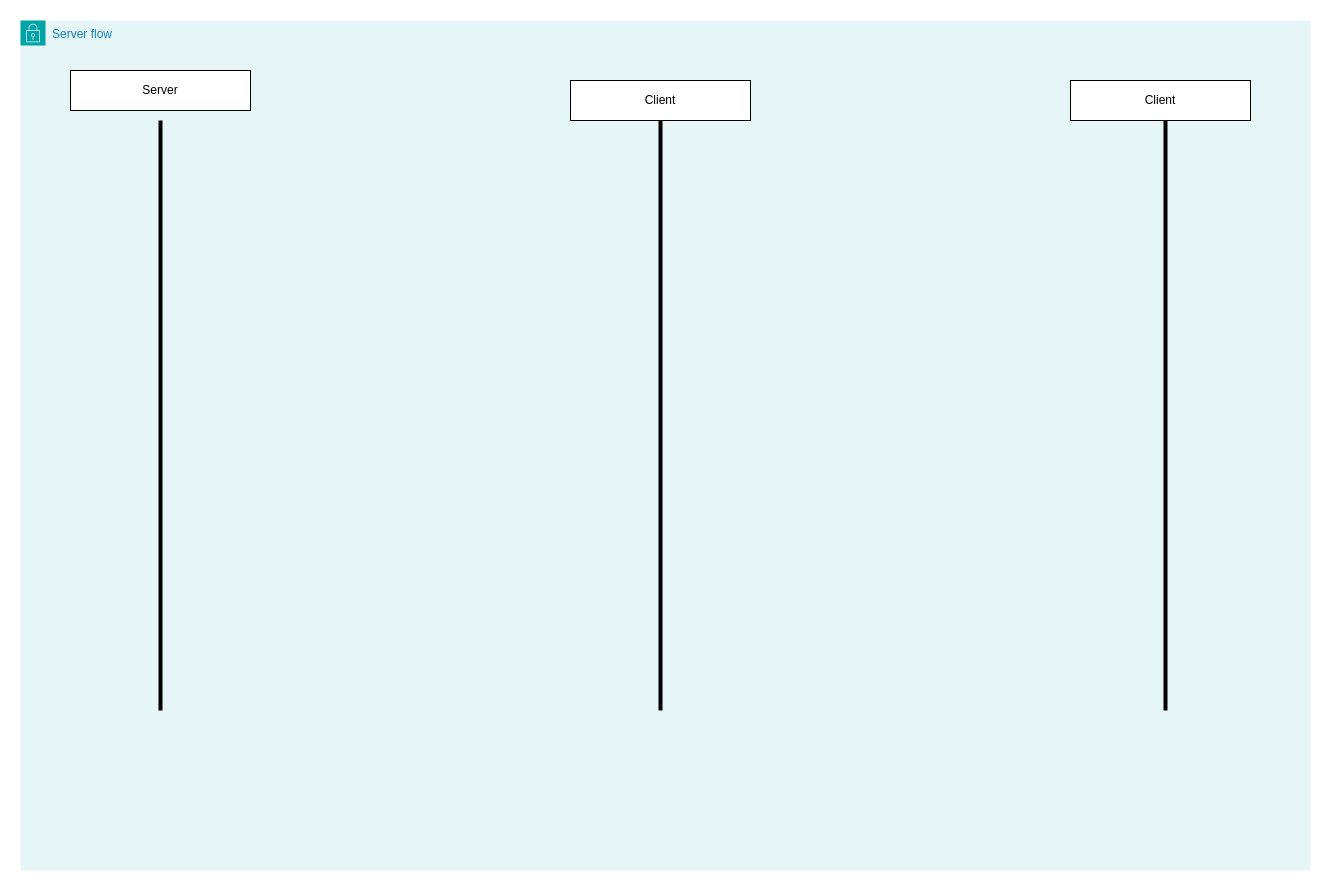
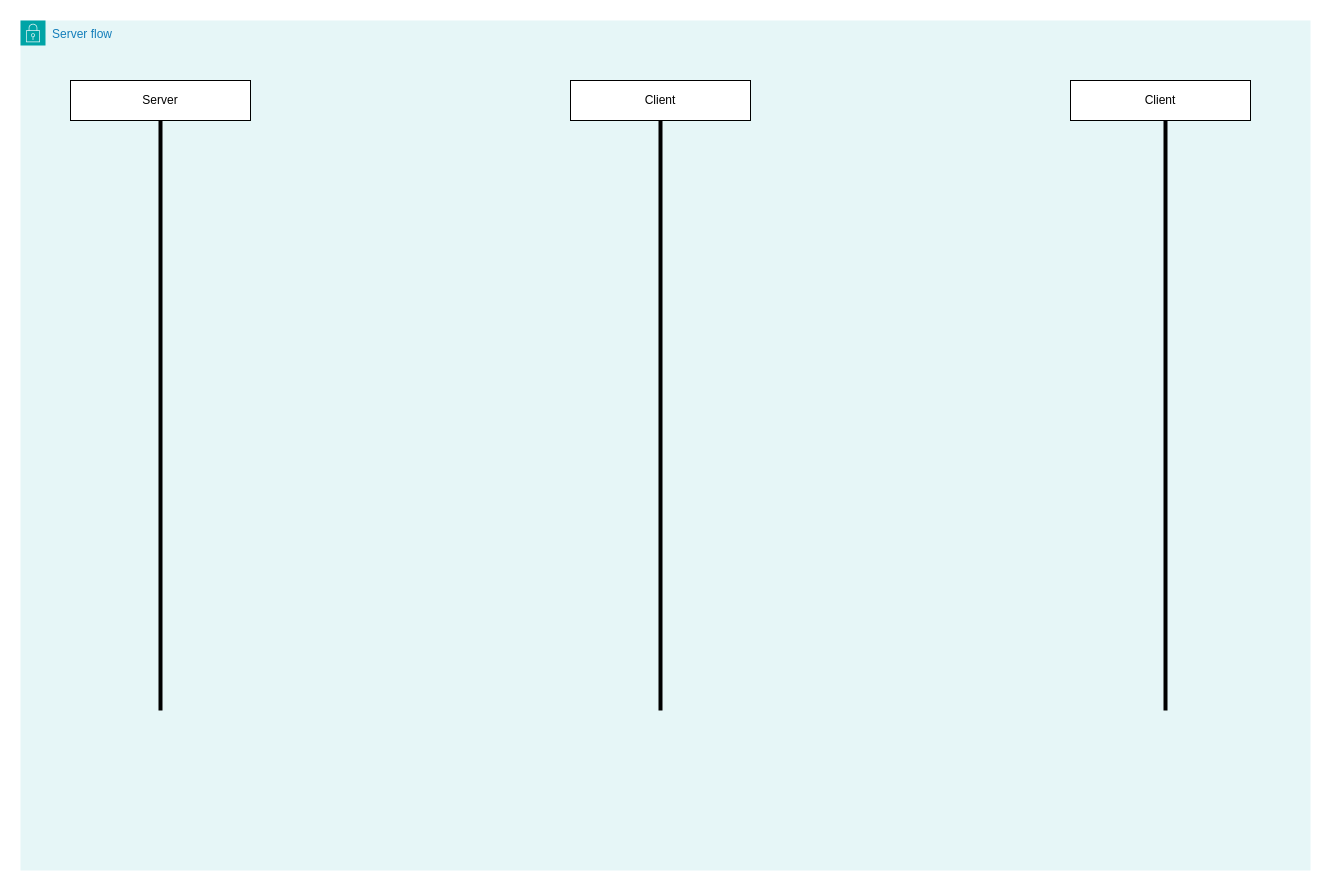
node "Server": moved (161, 91) -> (161, 101)
